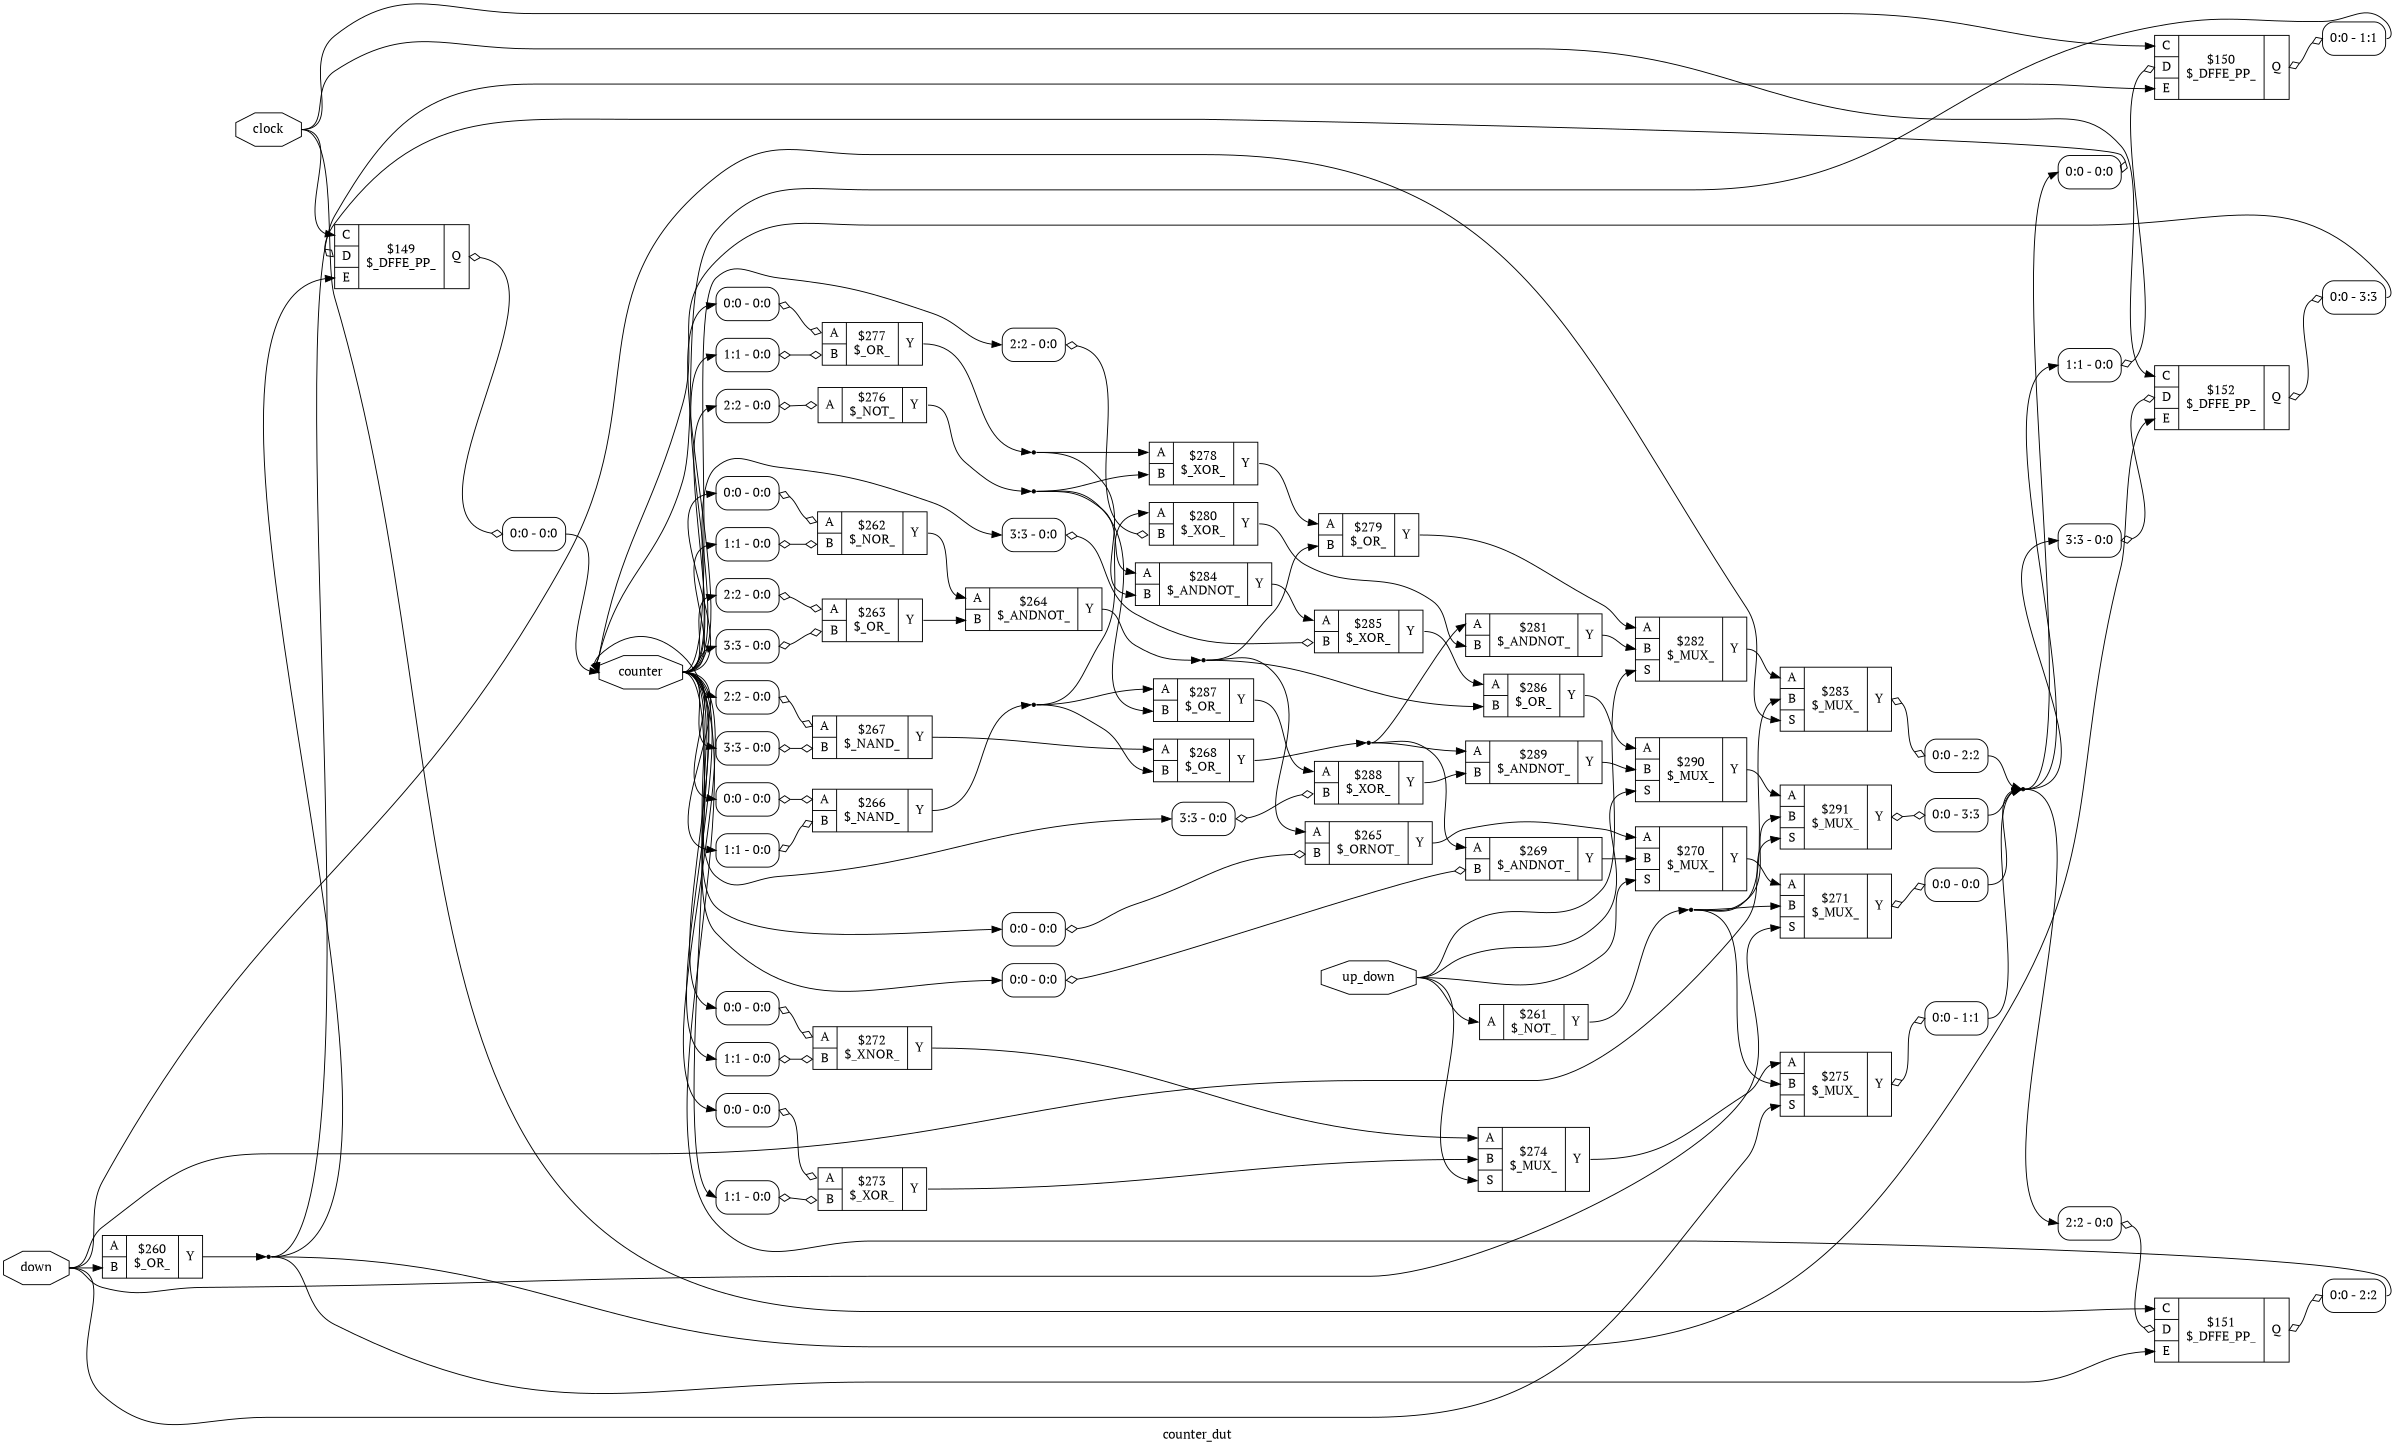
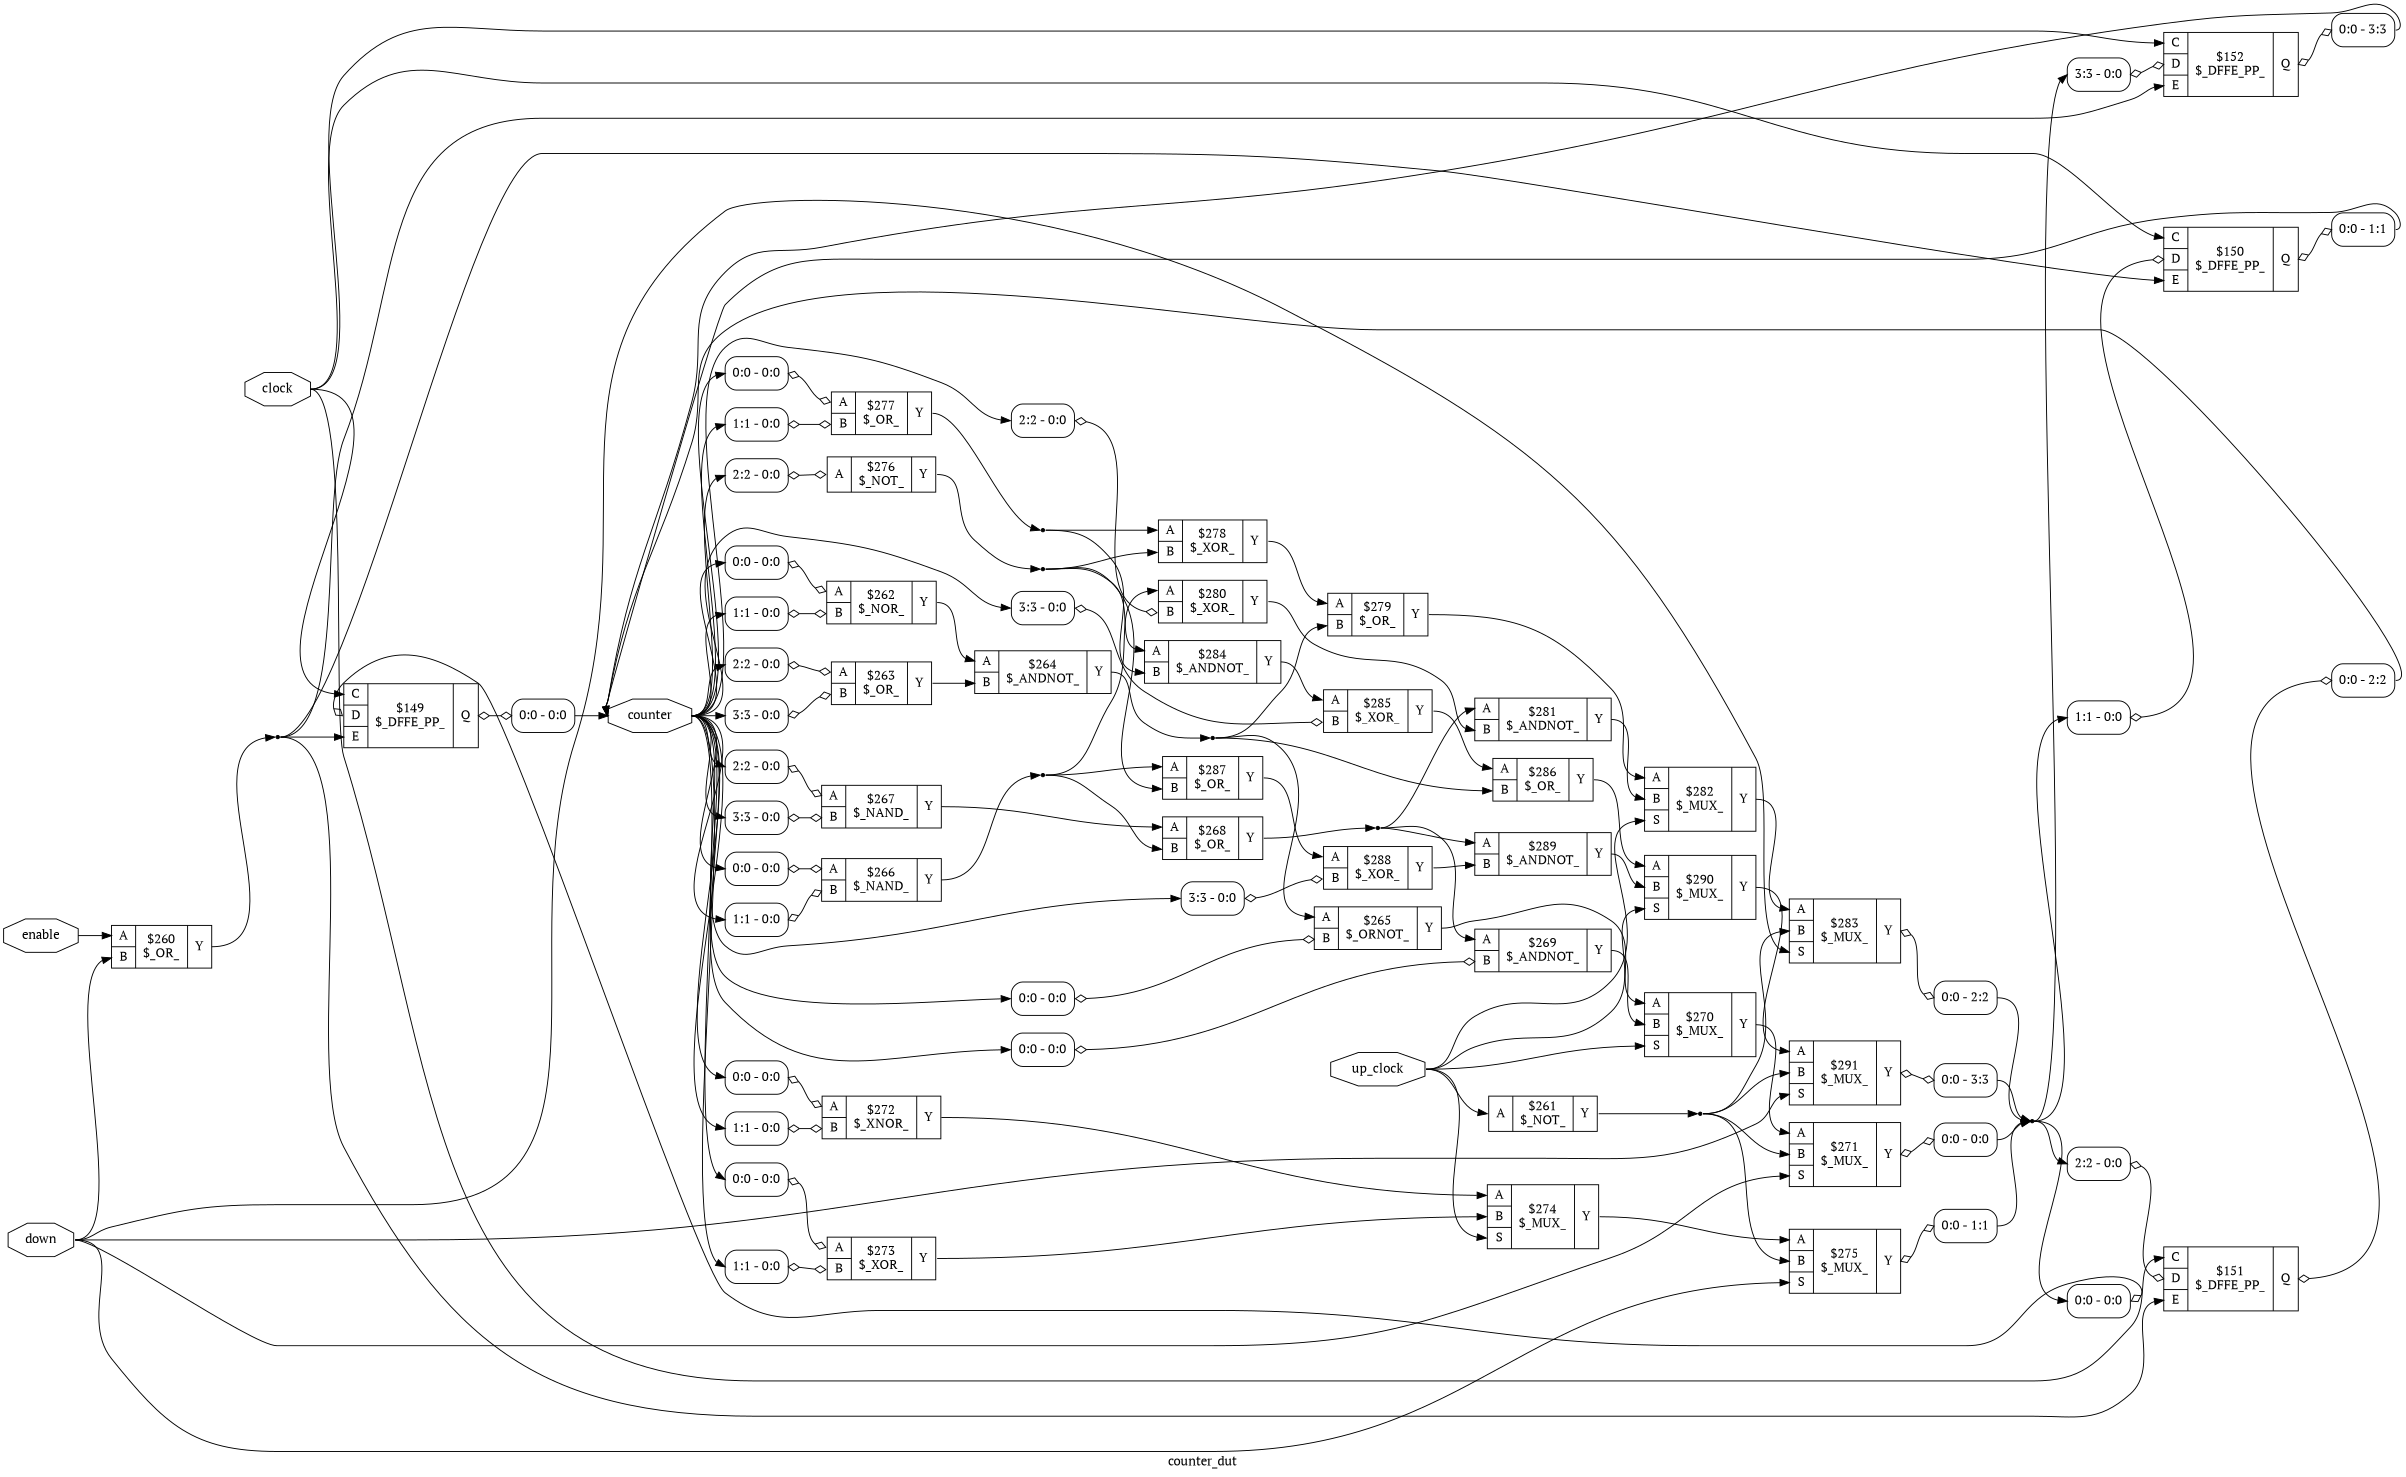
node "enable": added
node "up_down": label "up_down" -> "up_clock"
